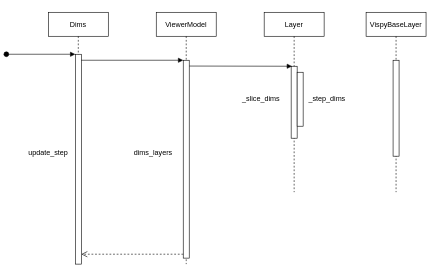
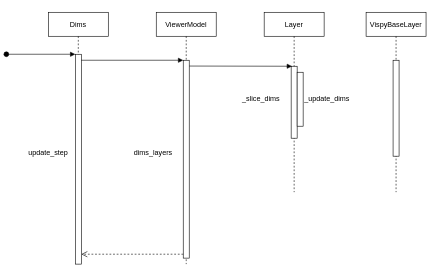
node "_step_dims": label "_step_dims" -> "_update_dims"
